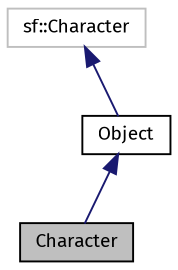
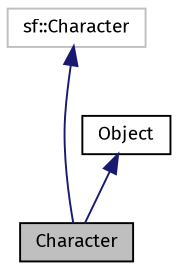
edge "Object" -> "sf::Character": now "Character" -> "sf::Character"
